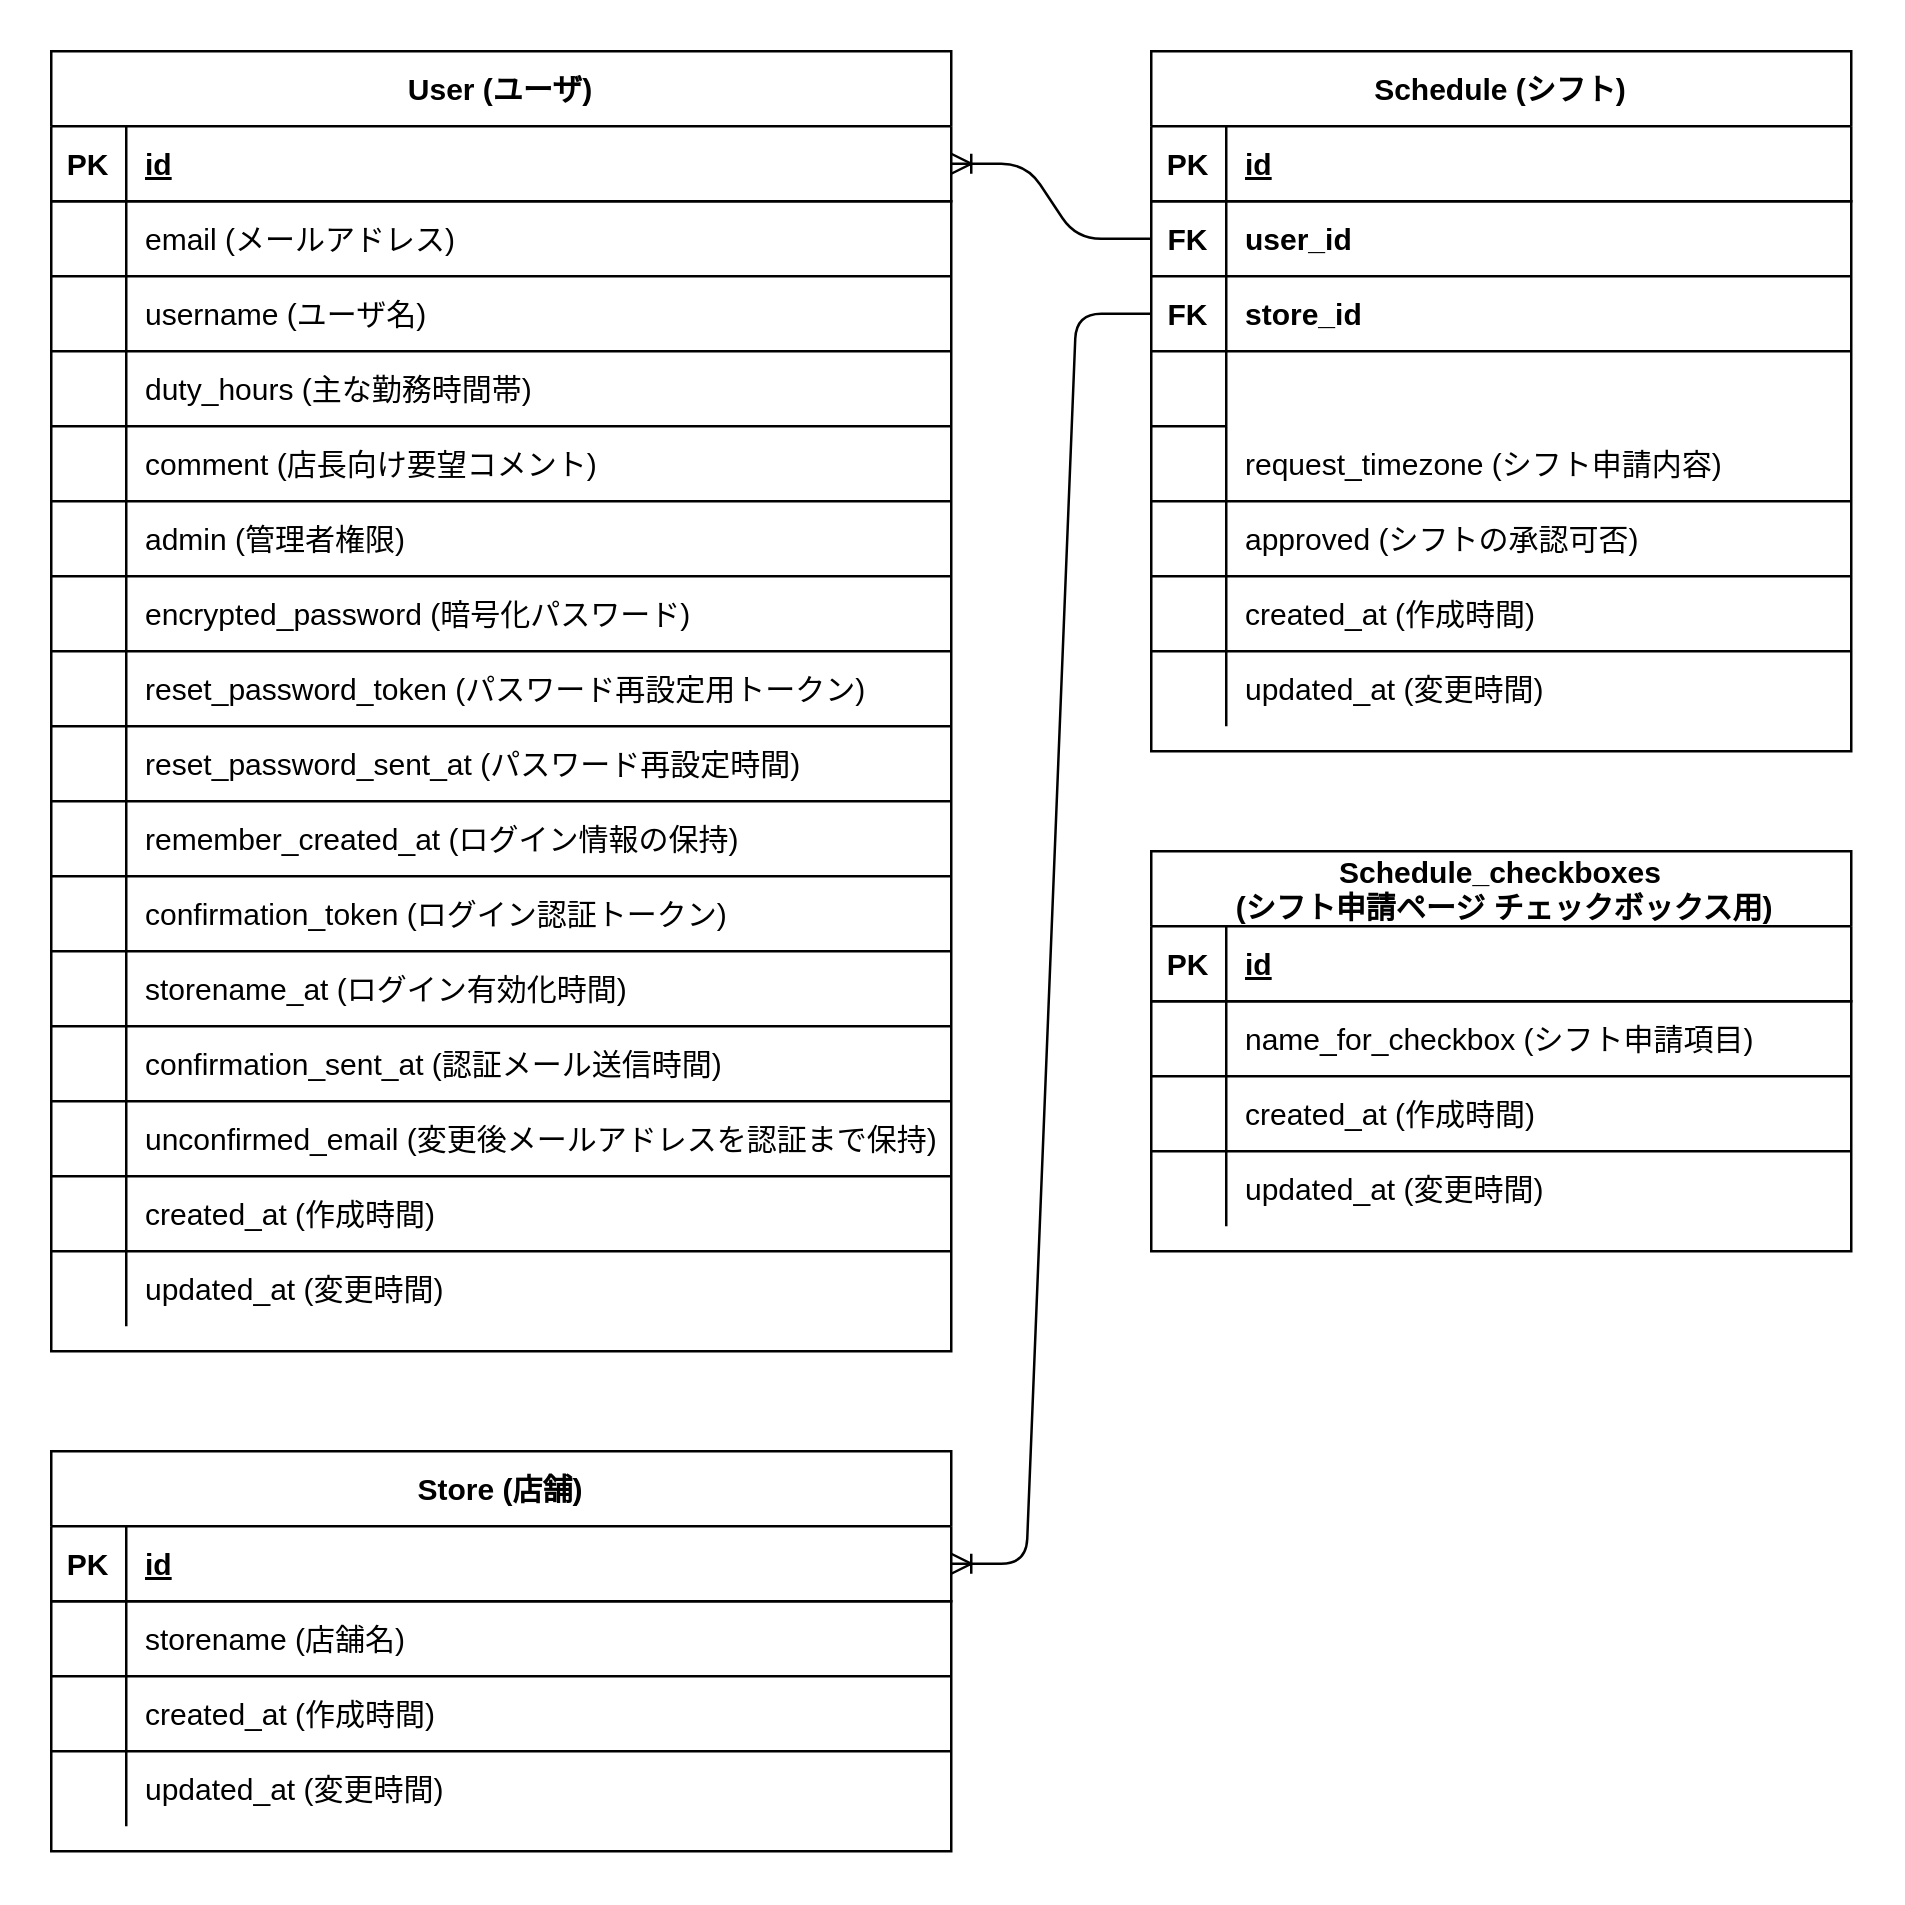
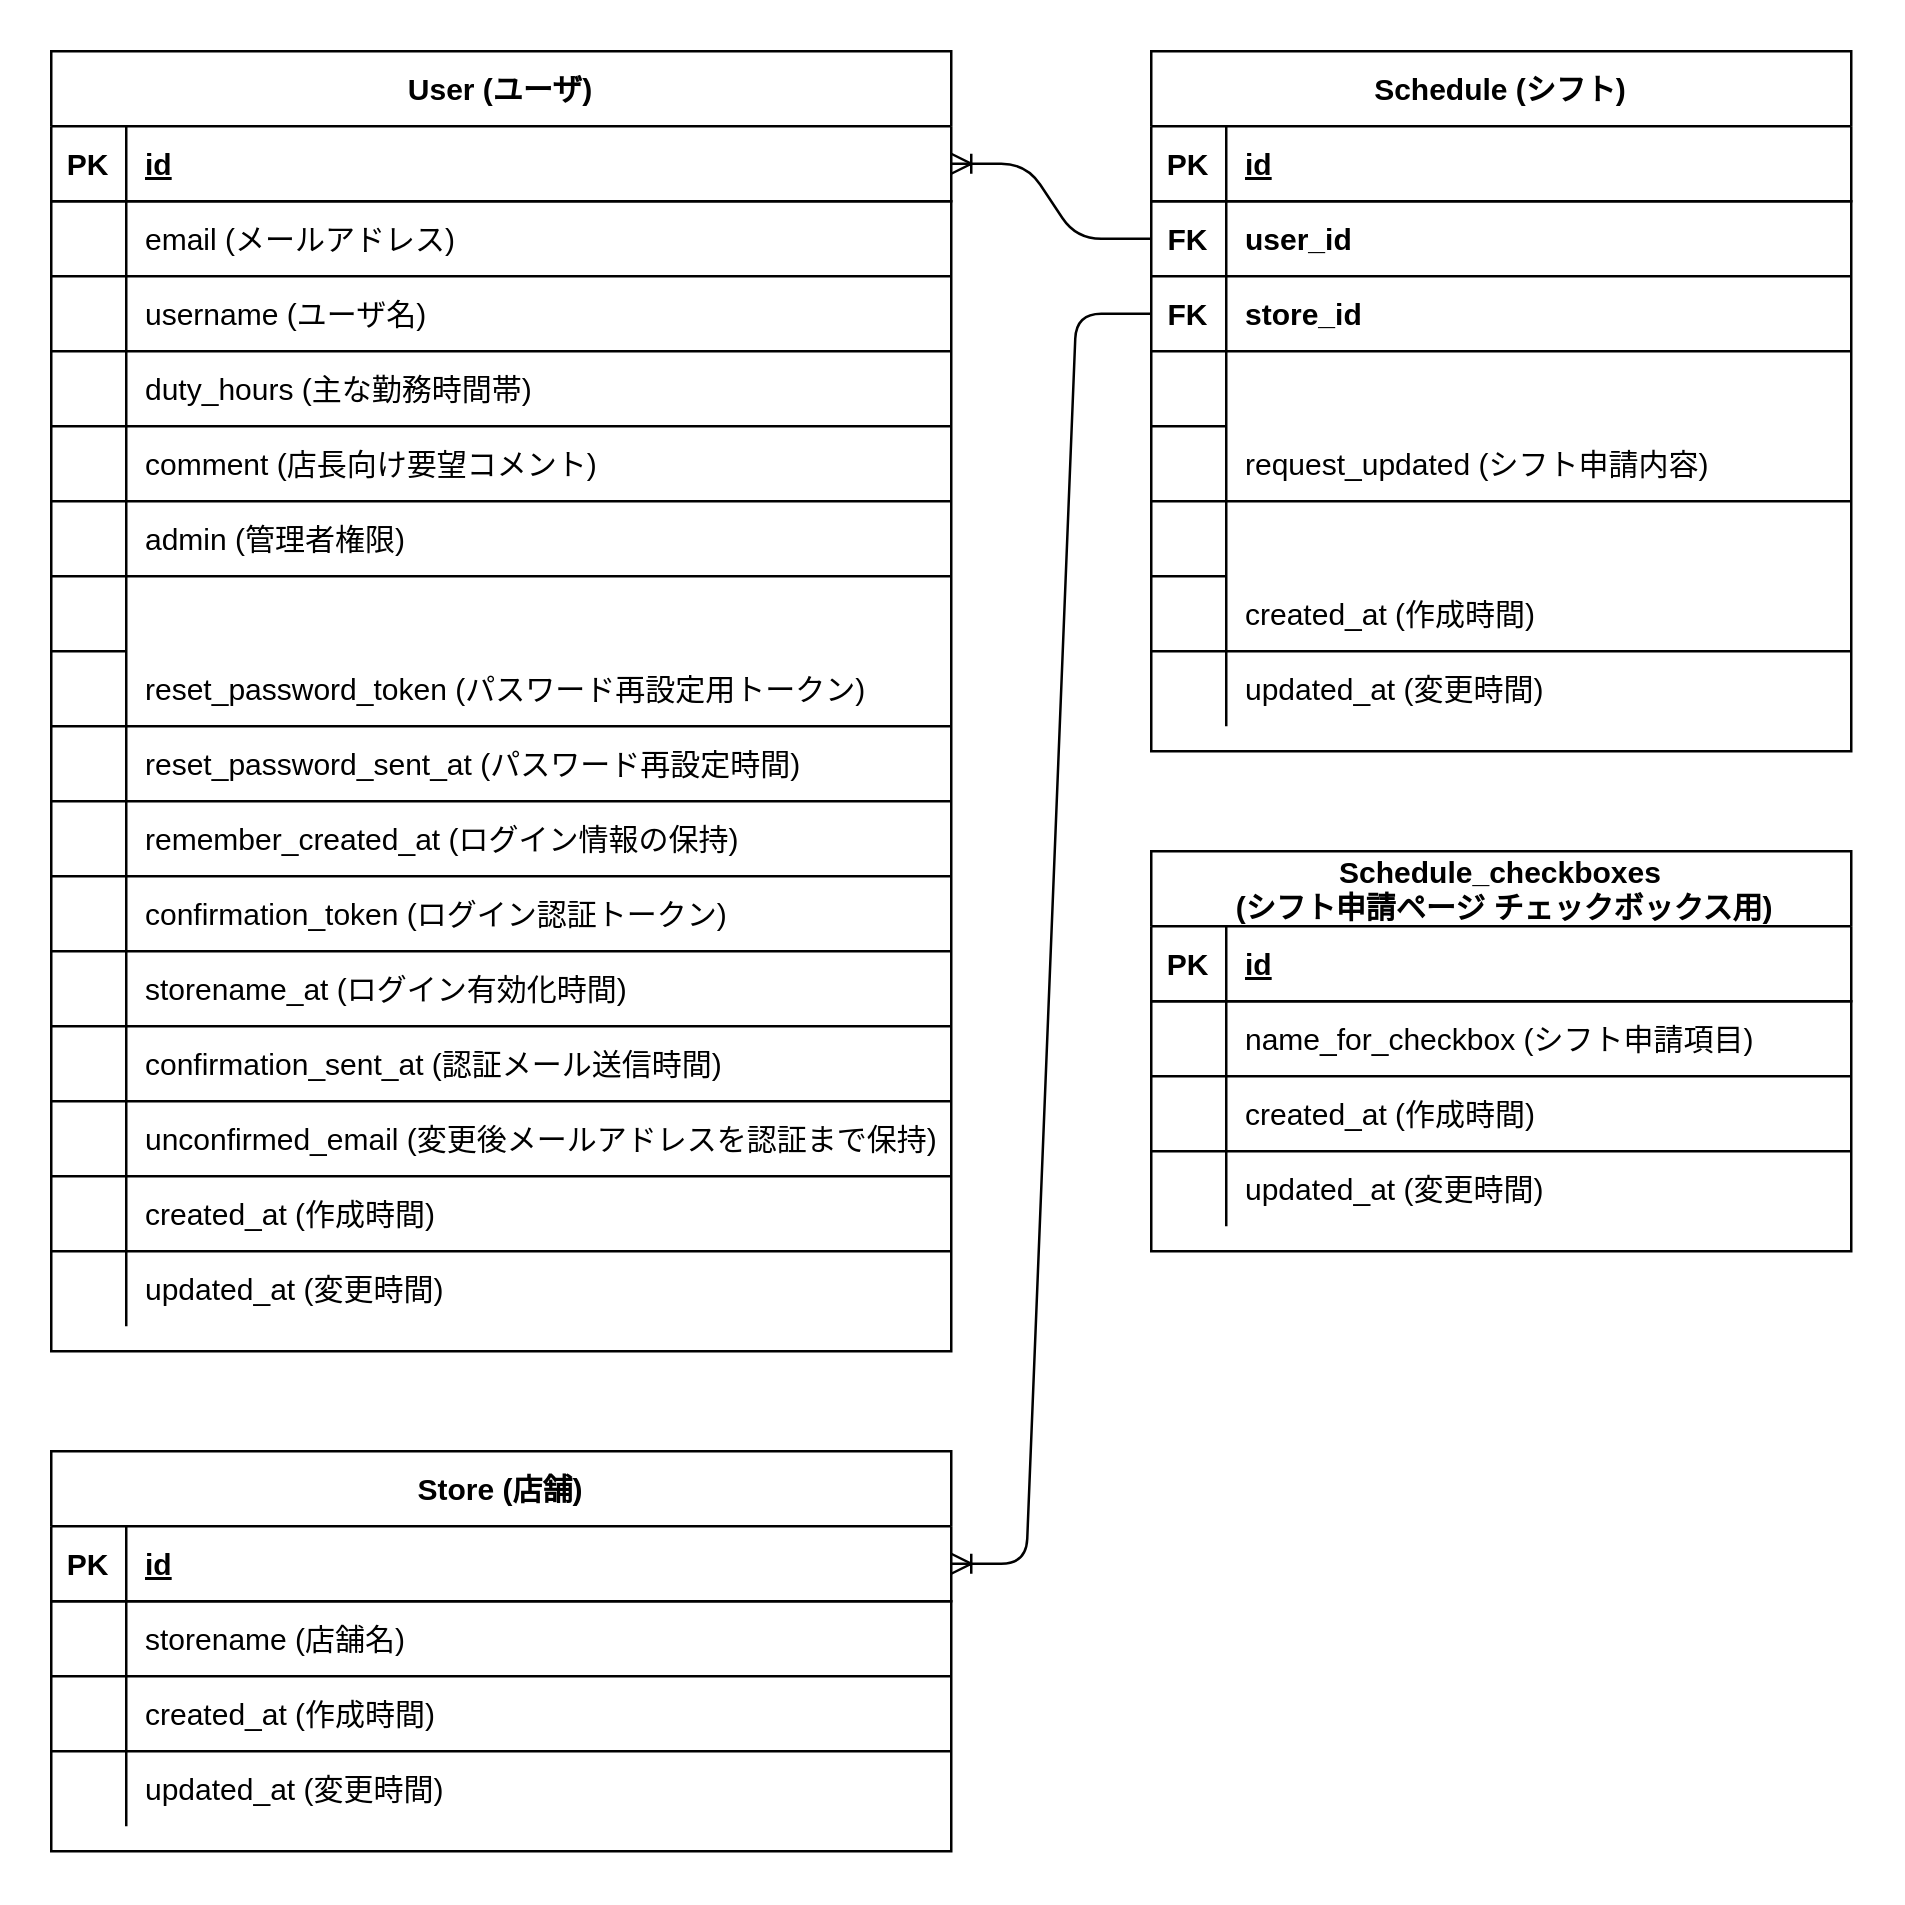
node "request_timezone (シフト申請内容)": label "request_timezone (シフト申請内容)" -> "request_updated (シフト申請内容)"
node "approved (シフトの承認可否)": removed
node "encrypted_password (暗号化パスワード)": removed
